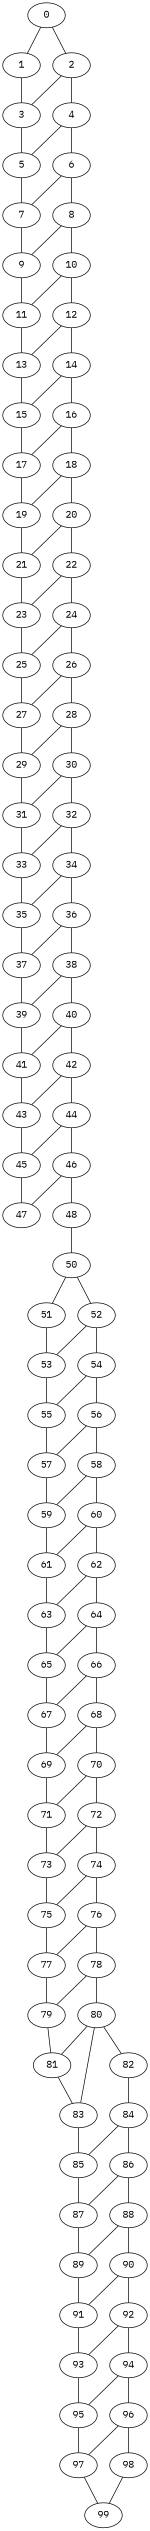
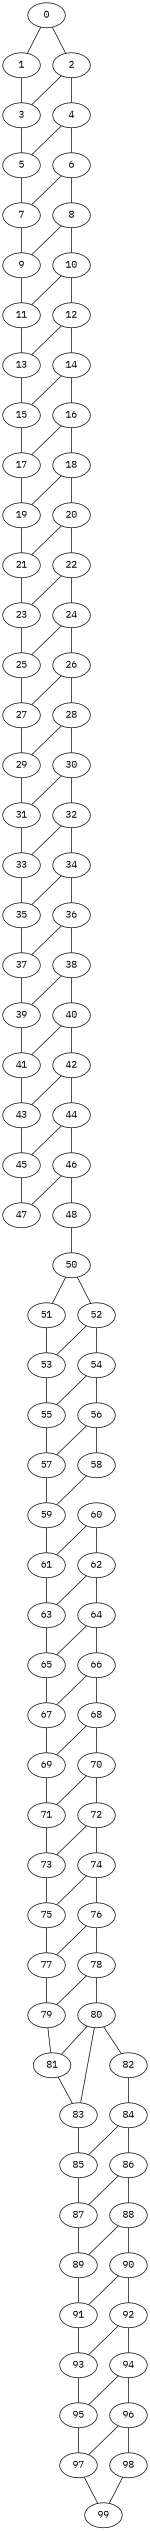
edge "58" -- "60": removed
